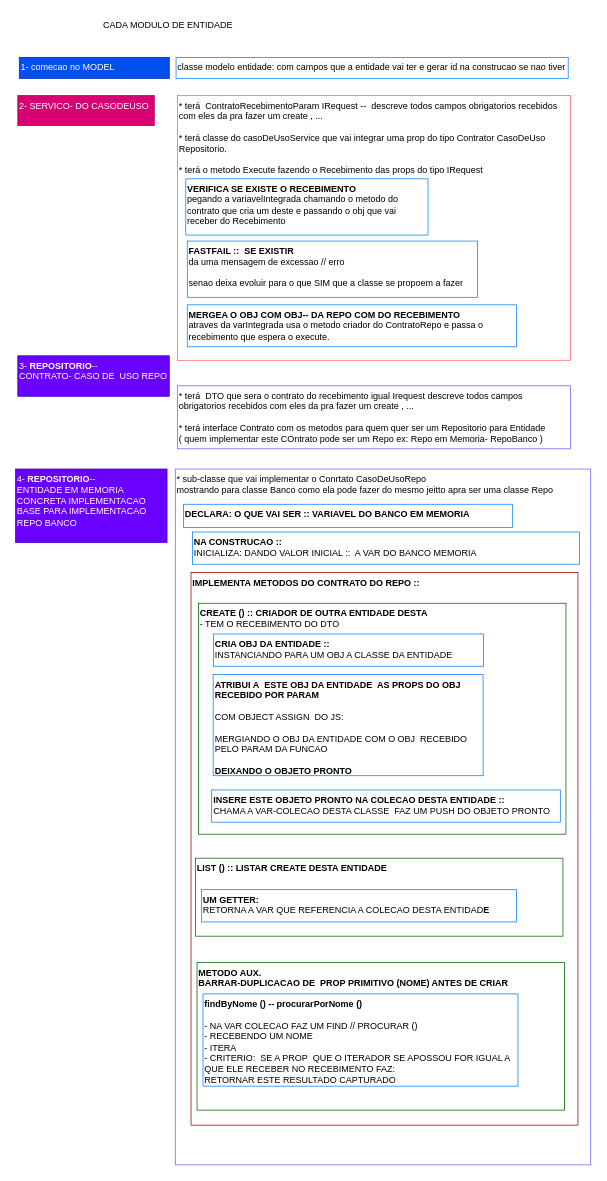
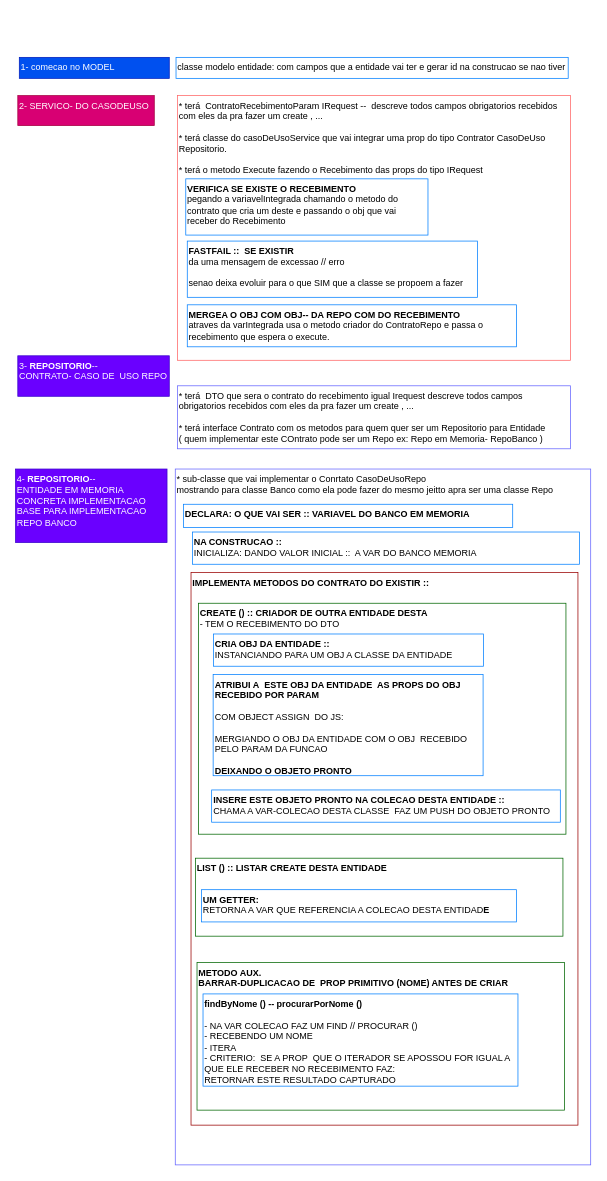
node "CADA MODULO DE ENTIDADE": removed
node "IMPLEMENTA METODOS DO CONTRATO DO REPO ::": label "IMPLEMENTA METODOS DO CONTRATO DO REPO ::" -> "IMPLEMENTA METODOS DO CONTRATO DO EXISTIR ::"
